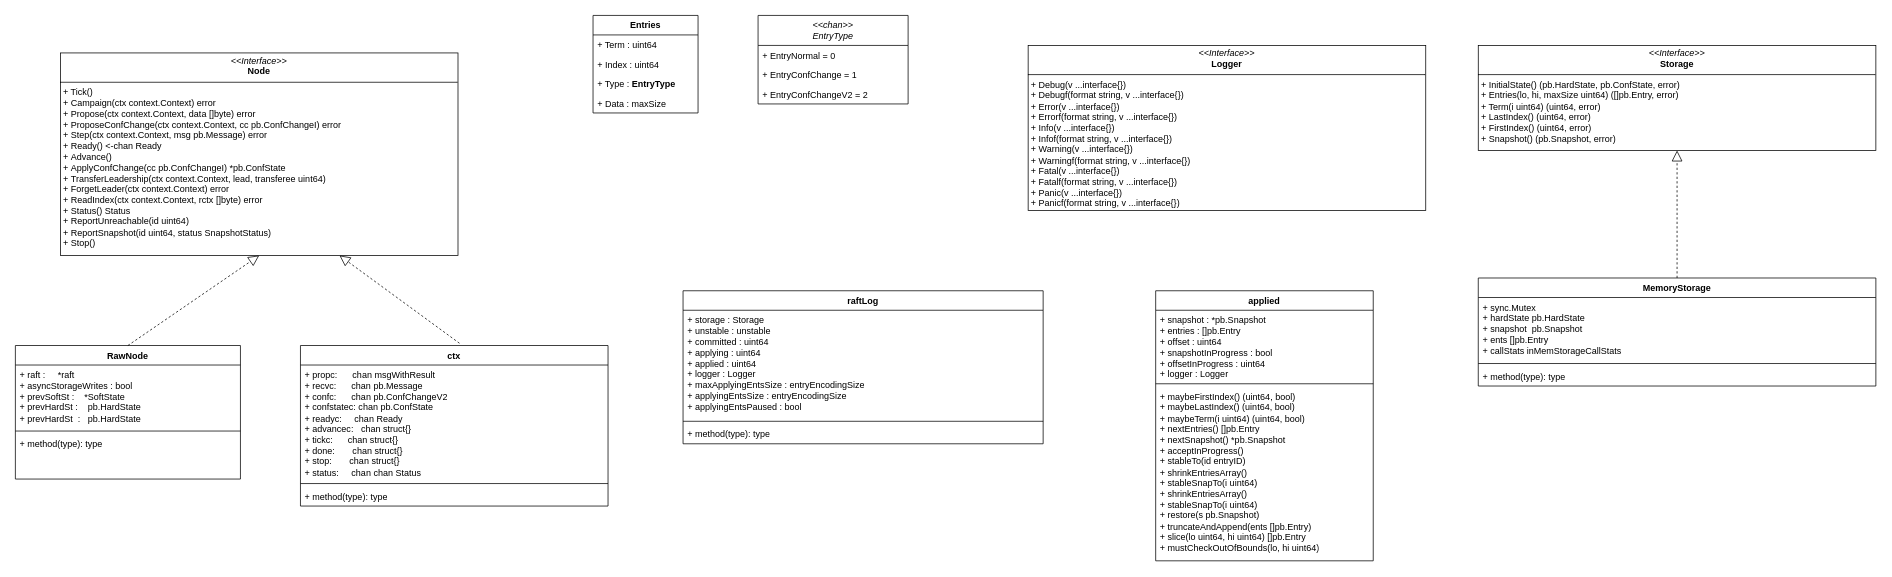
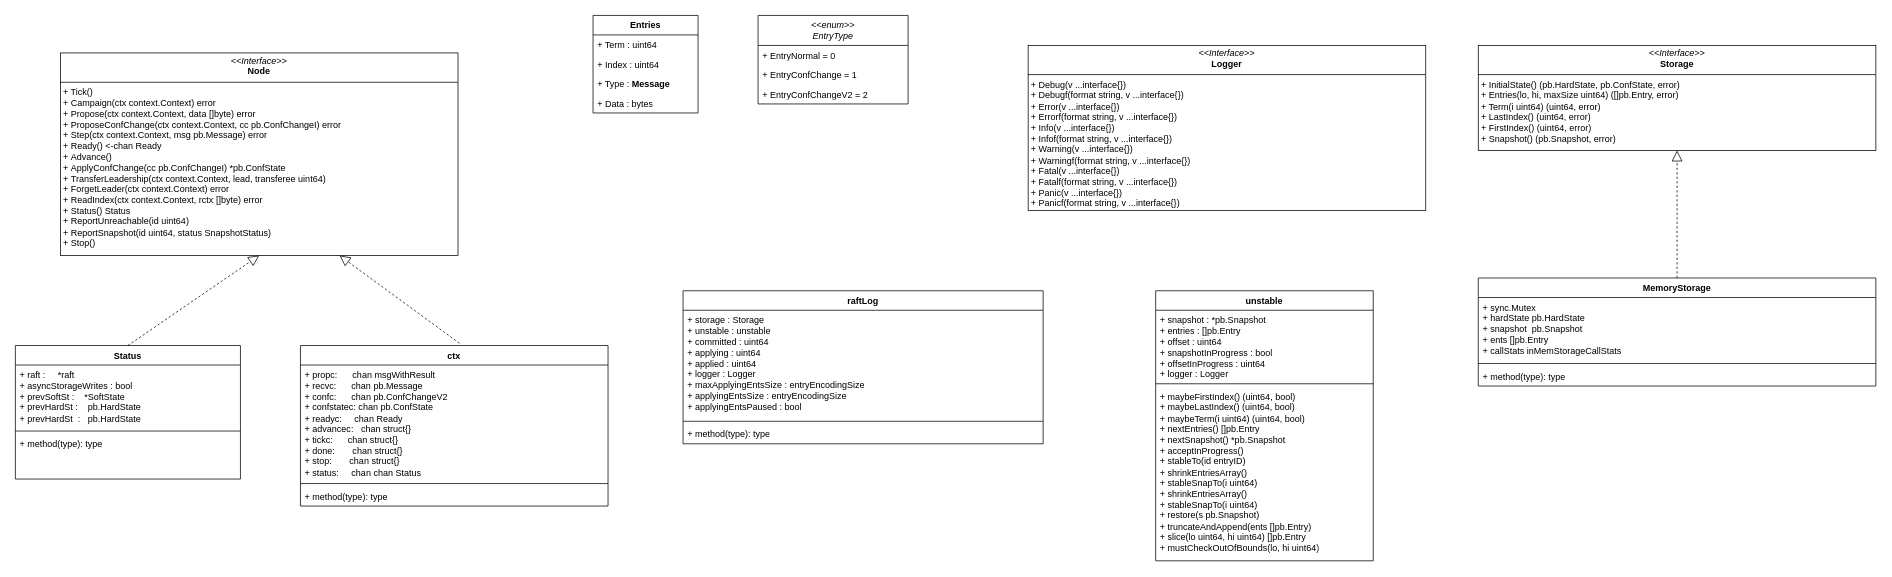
node "<<chan>> EntryType": label "<<chan>> EntryType" -> "<<enum>> EntryType"
node "+ Type : EntryType": label "+ Type : EntryType" -> "+ Type : Message"
node "+ Data : maxSize": label "+ Data : maxSize" -> "+ Data : bytes"
node "applied": label "applied" -> "unstable"
node "RawNode": label "RawNode" -> "Status"
